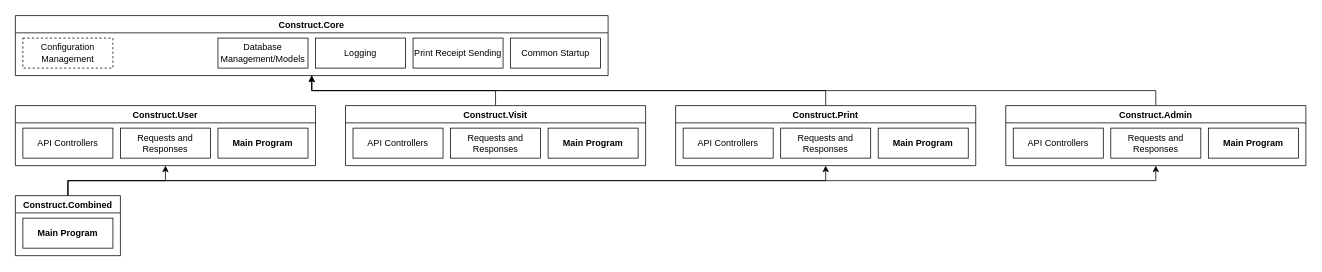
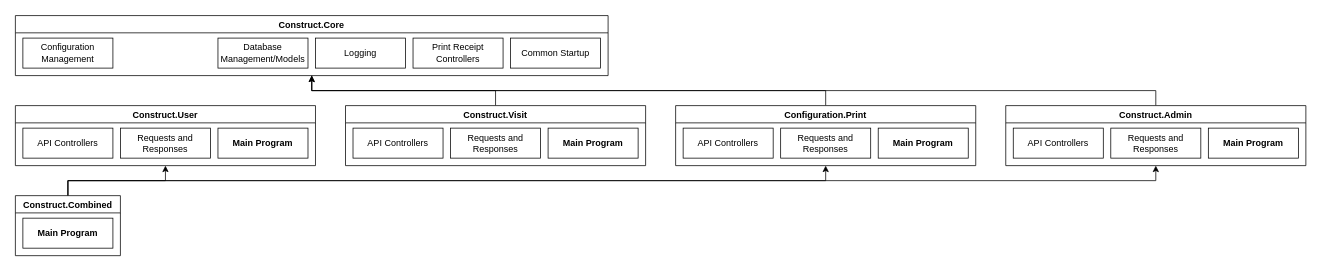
node "Configuration Management": style dashed -> solid
node "Print Receipt Sending": label "Print Receipt Sending" -> "Print Receipt Controllers"
node "Construct.Print": label "Construct.Print" -> "Configuration.Print"
